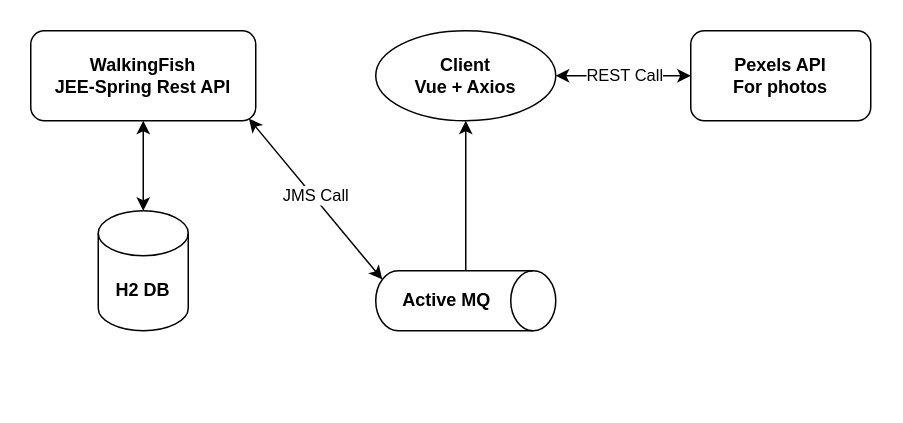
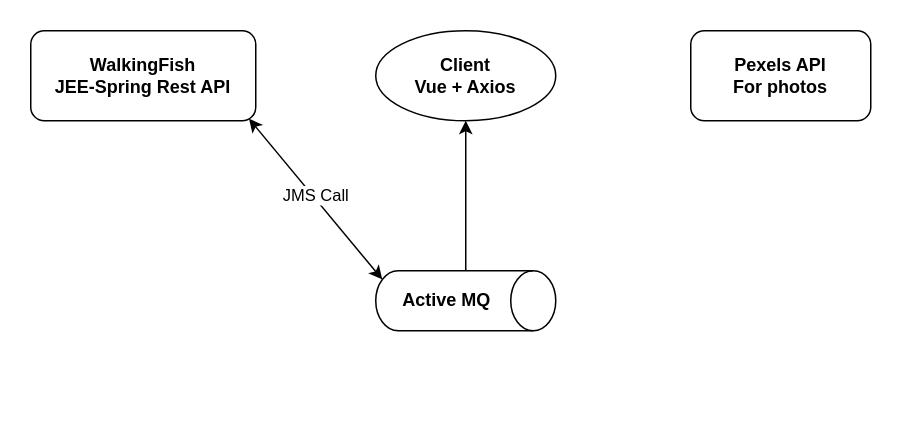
edge "Client Vue + Axios" -- "Pexels API For photos": removed, label "REST Call"
edge "WalkingFish JEE-Spring Rest API" -- "H2 DB": removed
node "H2 DB": removed
